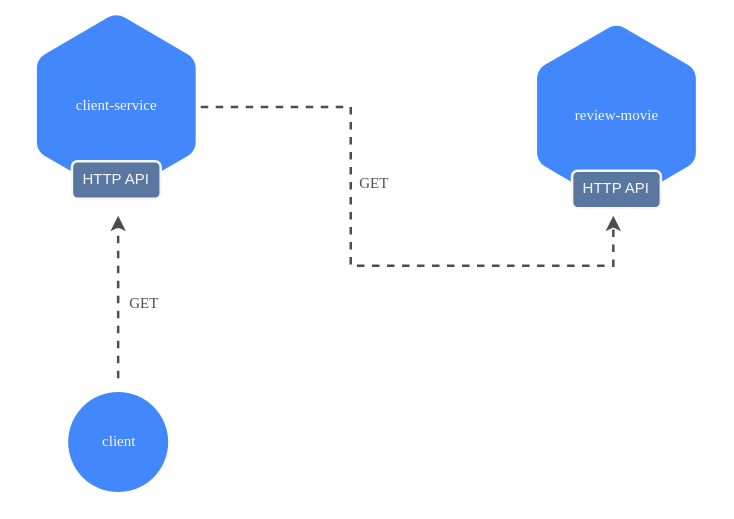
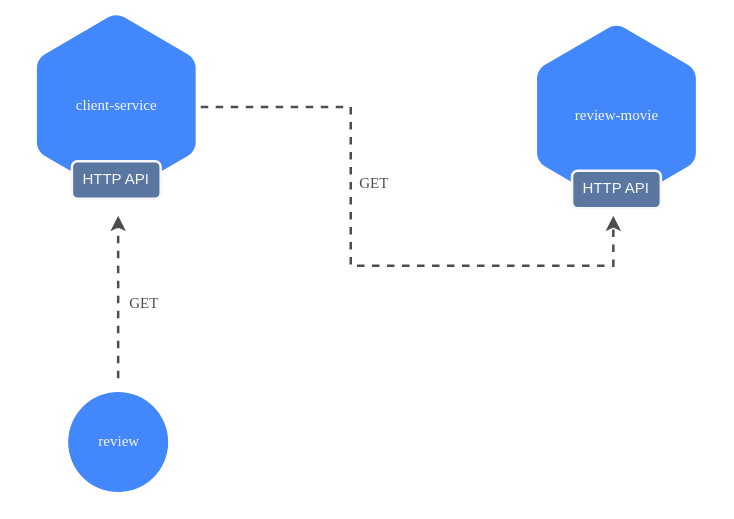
node "client": label "client" -> "review"
